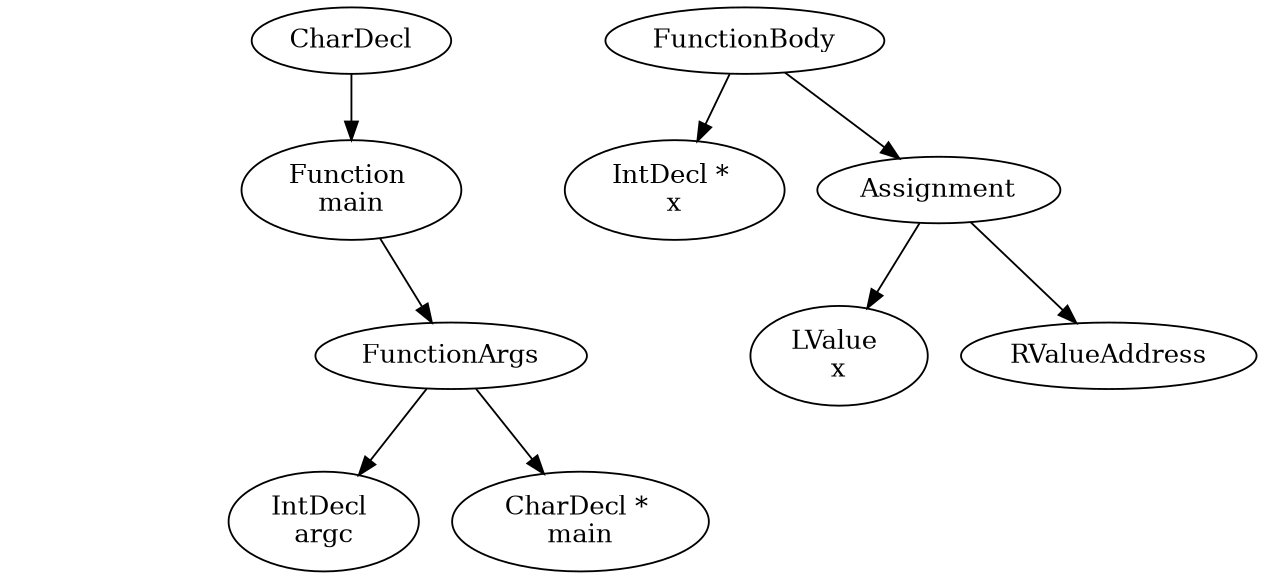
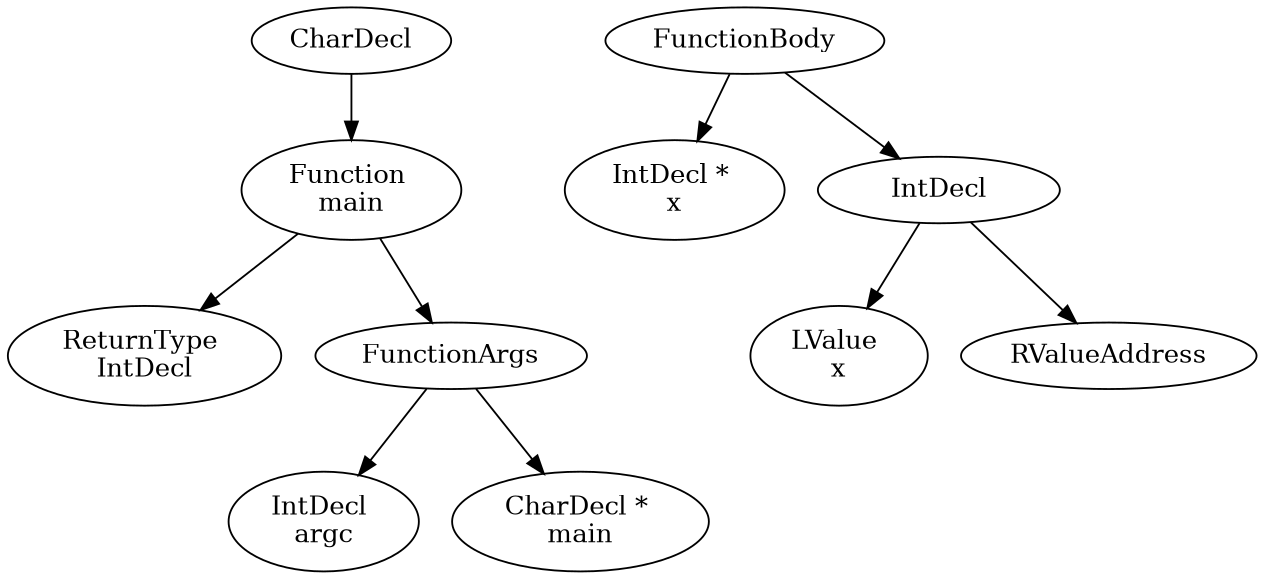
node "Assignment": label "Assignment" -> "IntDecl"
node "ReturnType IntDecl": added
